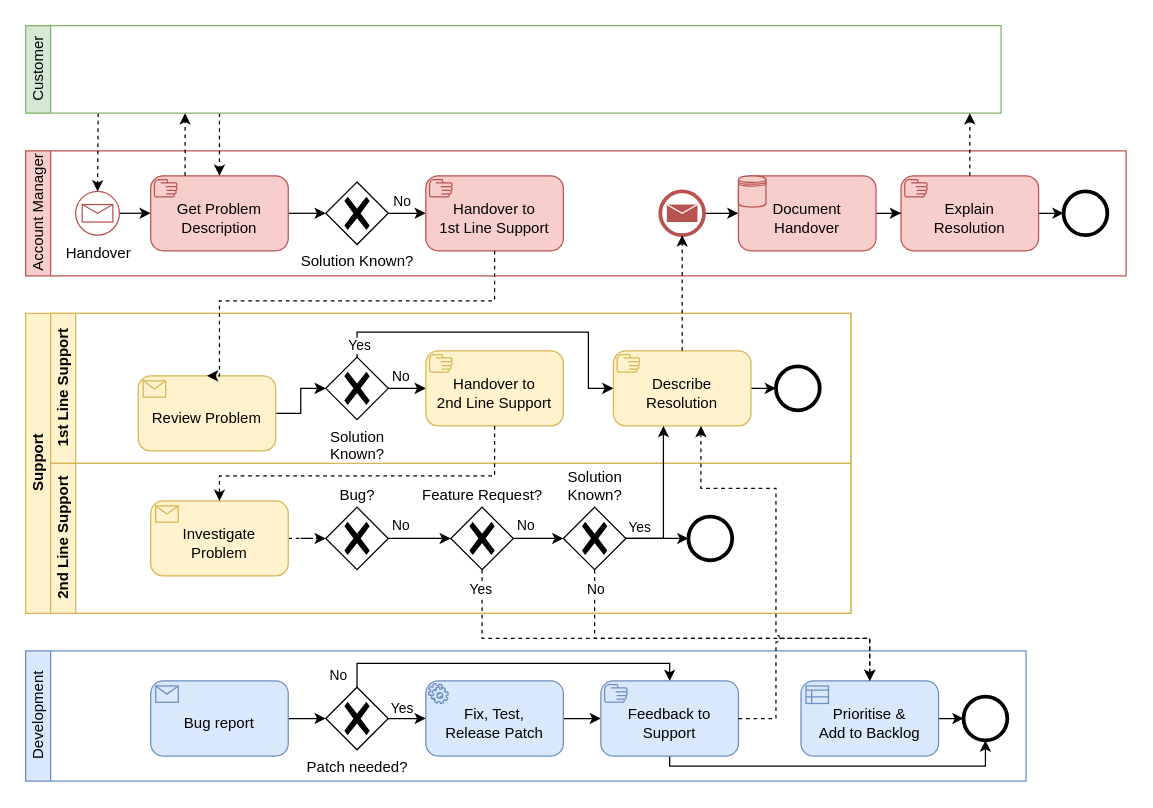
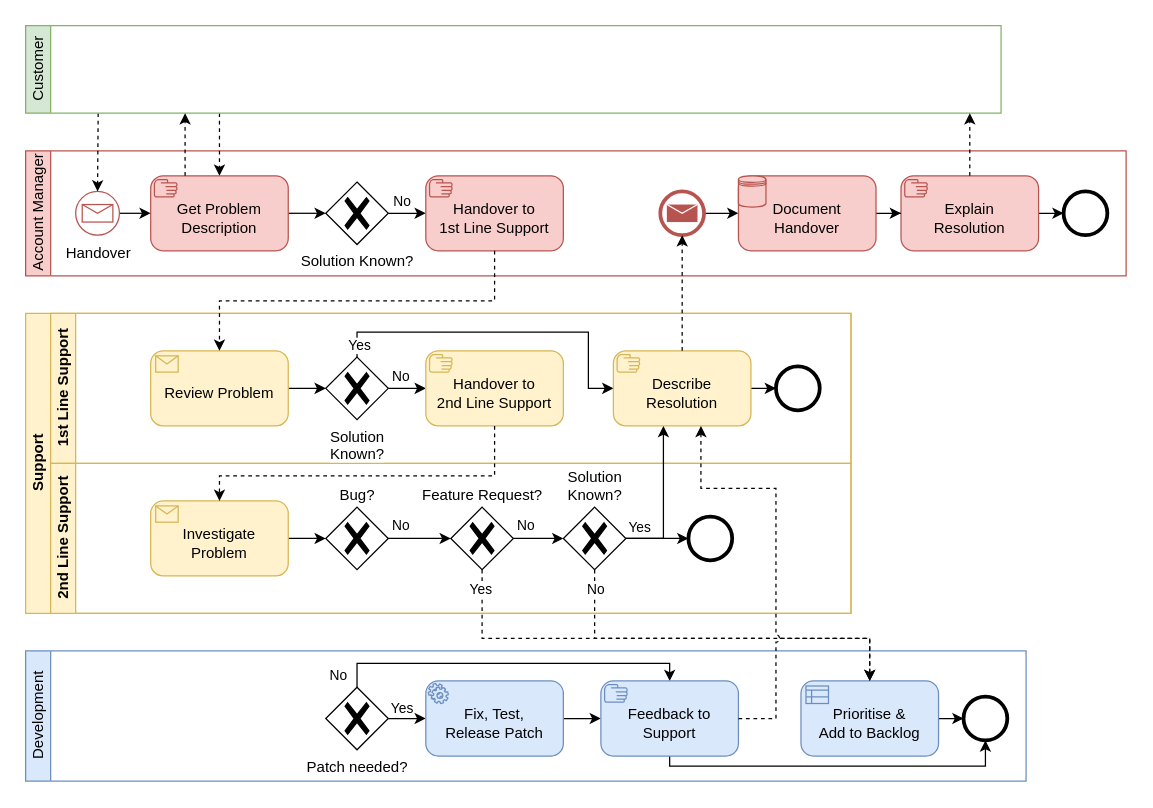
node "Review Problem": moved (207, 413) -> (219, 388)
edge "Investigate Problem" -> "Bug?": style dashed -> solid
node "Bug report": removed
edge "Bug report" -> "Patch needed?": removed
